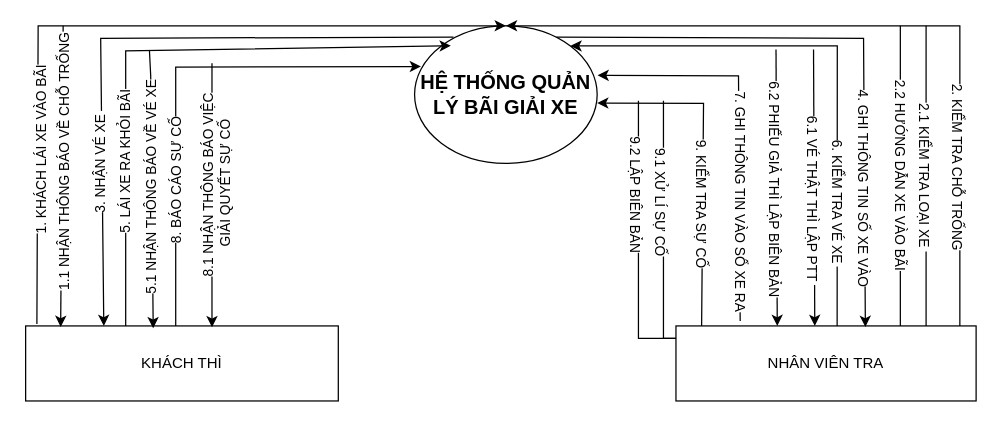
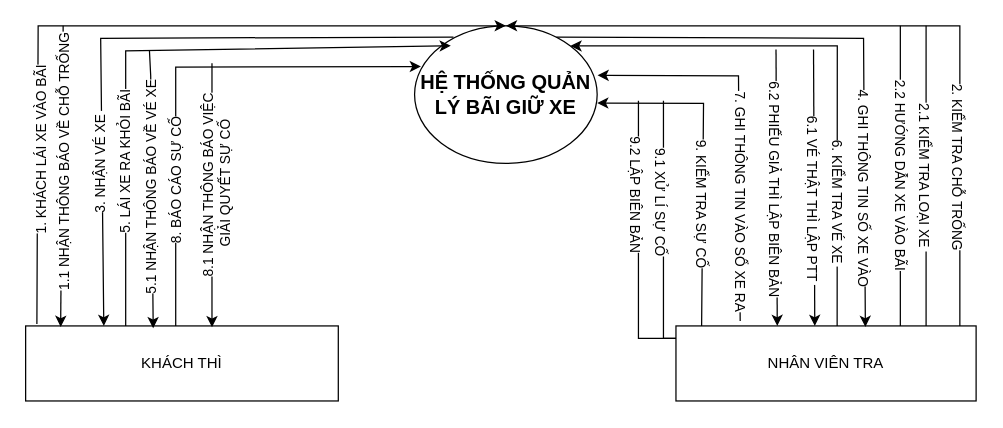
node "HỆ THỐNG QUẢN LÝ BÃI GIẢI XE": label "HỆ THỐNG QUẢN LÝ BÃI GIẢI XE" -> "HỆ THỐNG QUẢN LÝ BÃI GIỮ XE"
